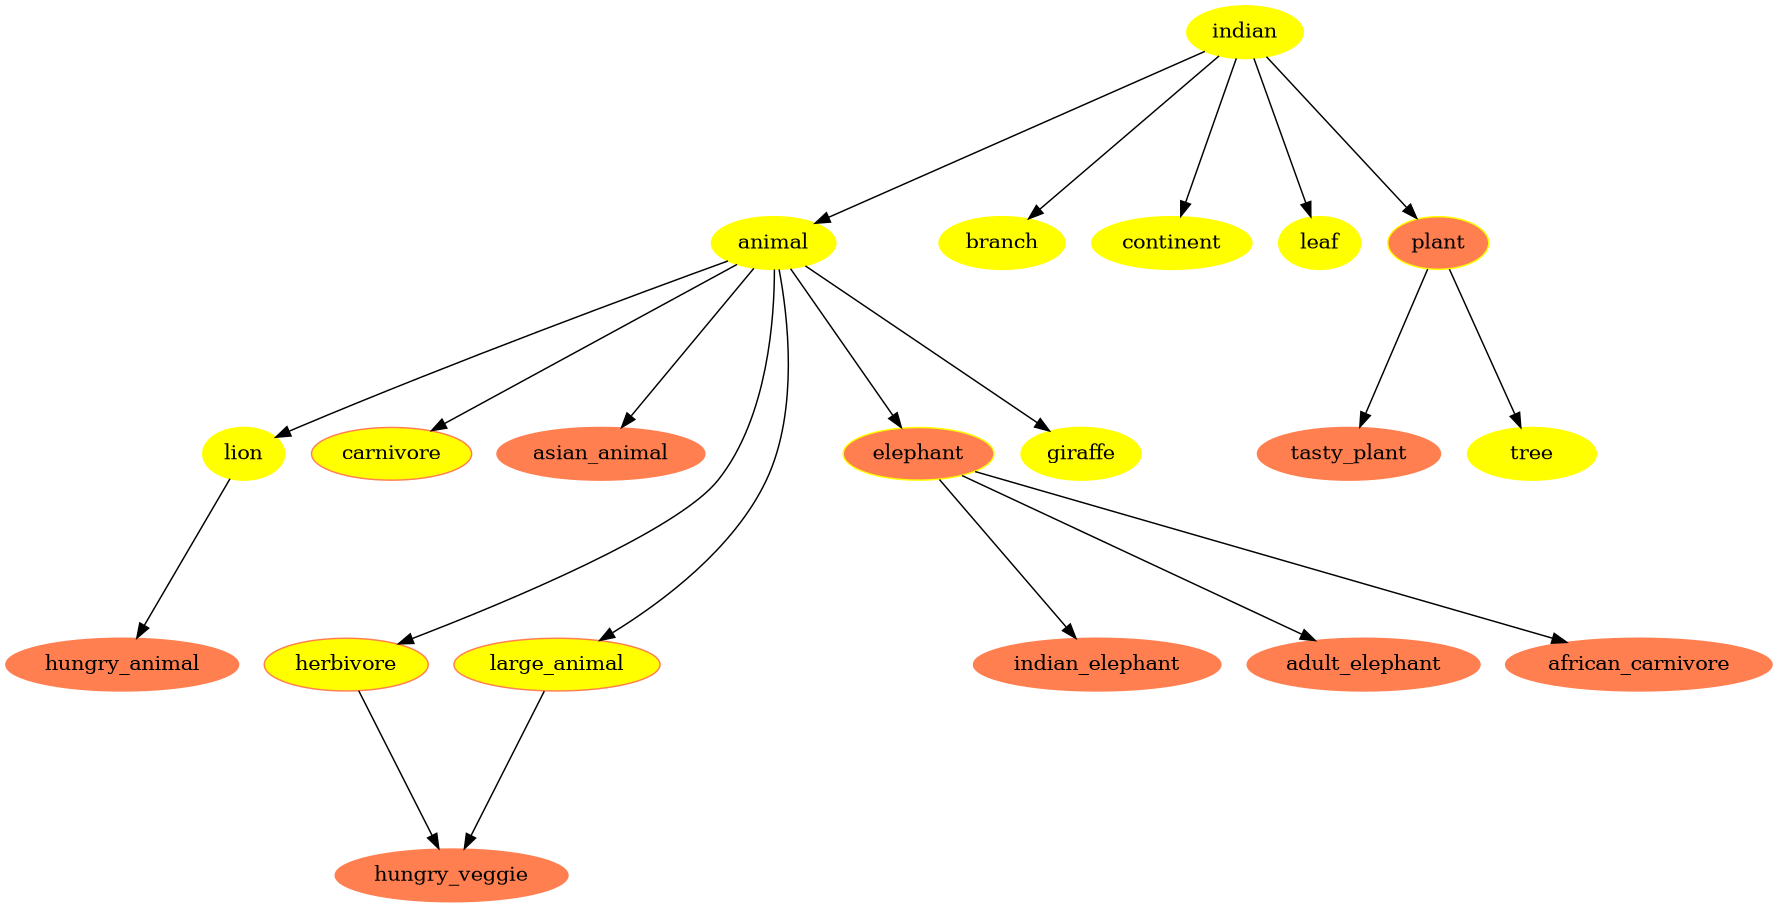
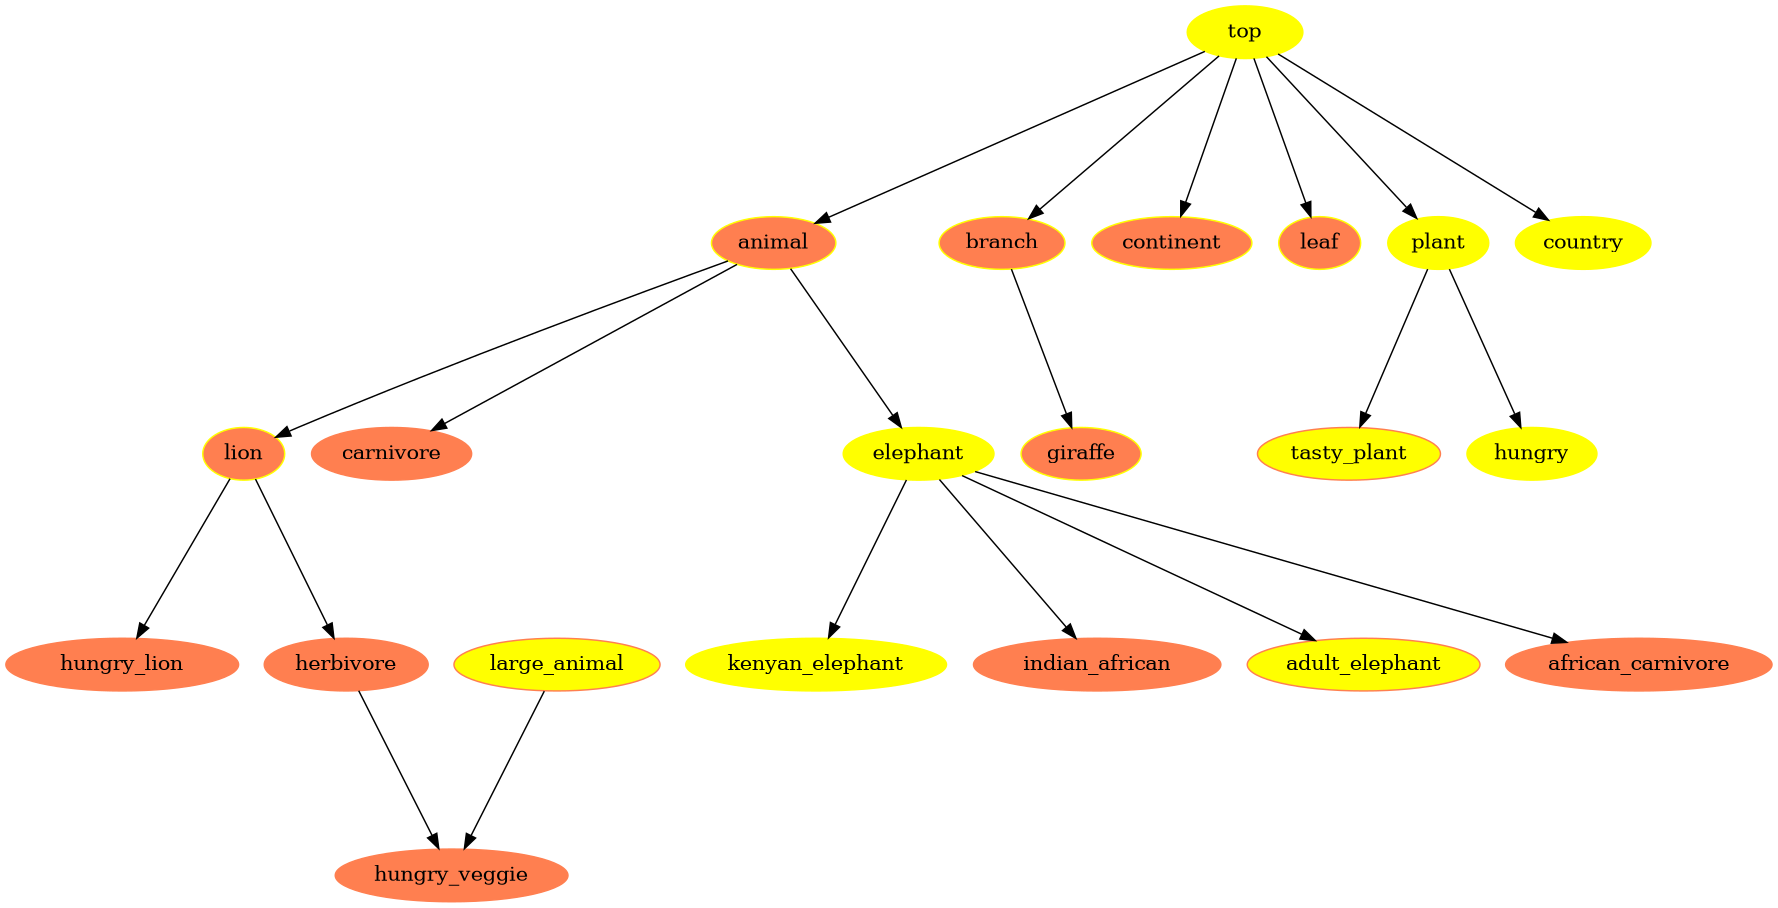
node "indian": label "indian" -> "top"
node "animal": fillcolor yellow -> coral
node "branch": fillcolor yellow -> coral
node "continent": fillcolor yellow -> coral
node "leaf": fillcolor yellow -> coral
node "plant": fillcolor coral -> yellow
node "country": added
edge "animal" -> "giraffe": now "branch" -> "giraffe"
node "lion": fillcolor yellow -> coral
node "carnivore": fillcolor yellow -> coral
node "asian_animal": removed
node "elephant": fillcolor coral -> yellow
node "giraffe": fillcolor yellow -> coral
node "tasty_plant": fillcolor coral -> yellow
node "tree": label "tree" -> "hungry"
edge "animal" -> "large_animal": removed
edge "animal" -> "herbivore": now "lion" -> "herbivore"
node "hungry_animal": label "hungry_animal" -> "hungry_lion"
node "herbivore": fillcolor yellow -> coral
node "kenyan_elephant": added
node "indian_elephant": label "indian_elephant" -> "indian_african"
node "adult_elephant": fillcolor coral -> yellow
